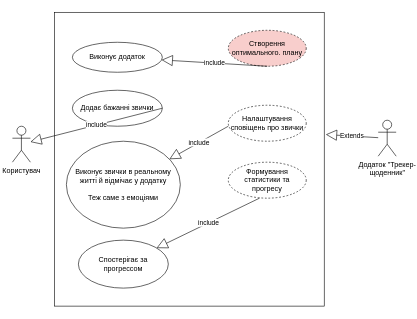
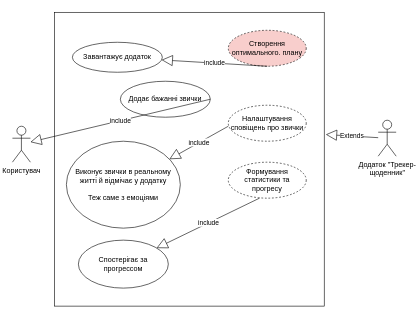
node "Виконує додаток": label "Виконує додаток" -> "Завантажує додаток"
node "Додає бажанні звички": moved (117, 108) -> (165, 99)
